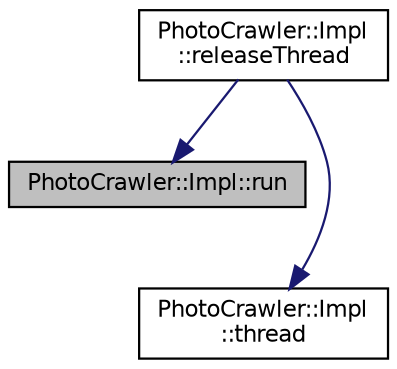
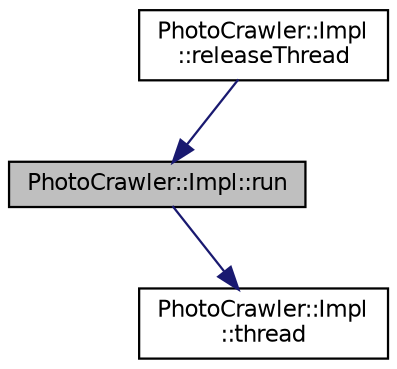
edge "PhotoCrawler::Impl ::releaseThread" -> "PhotoCrawler::Impl ::thread": now "PhotoCrawler::Impl::run" -> "PhotoCrawler::Impl ::thread"
